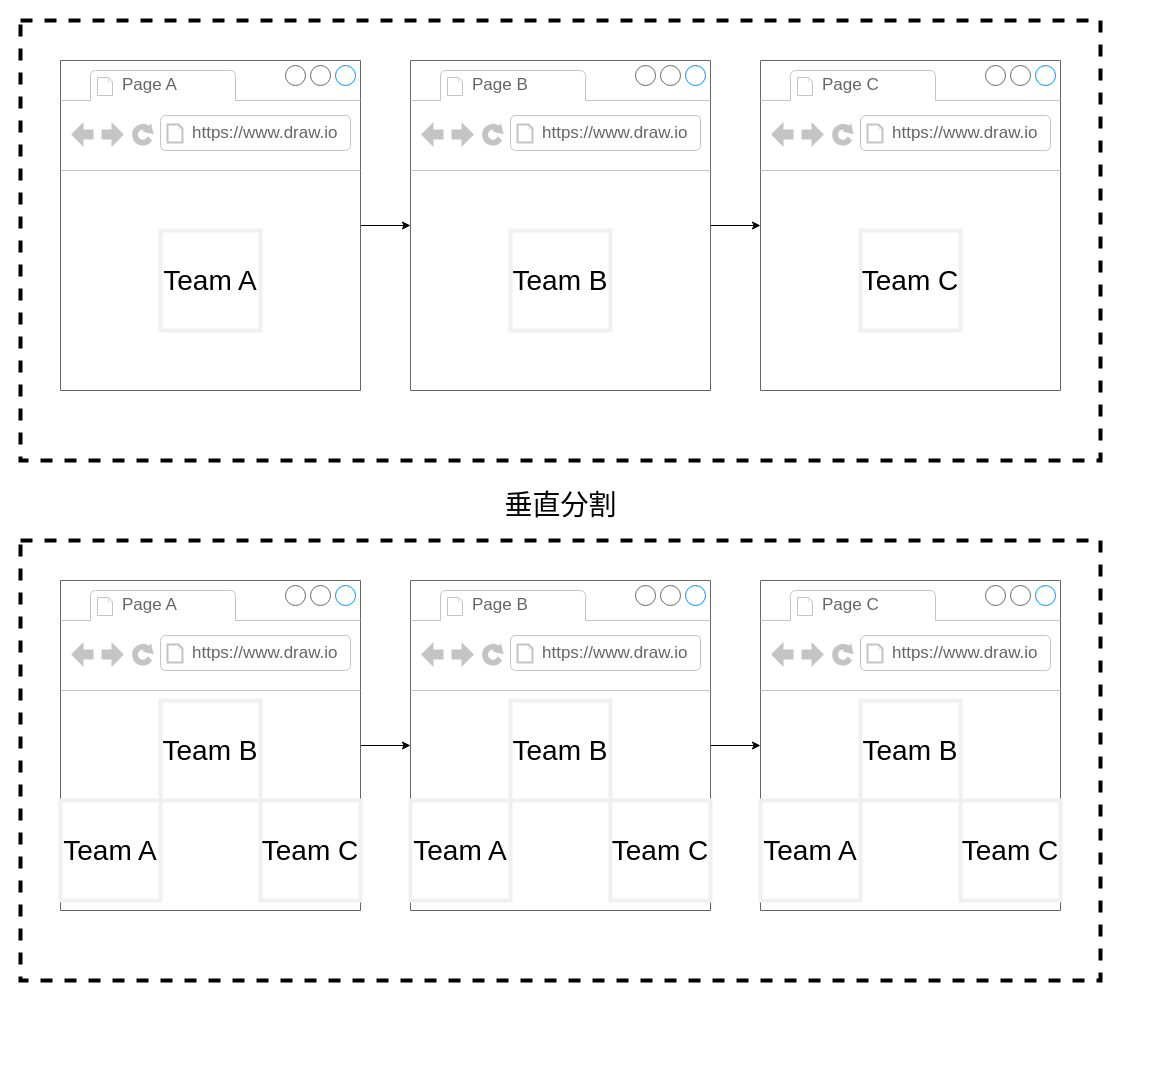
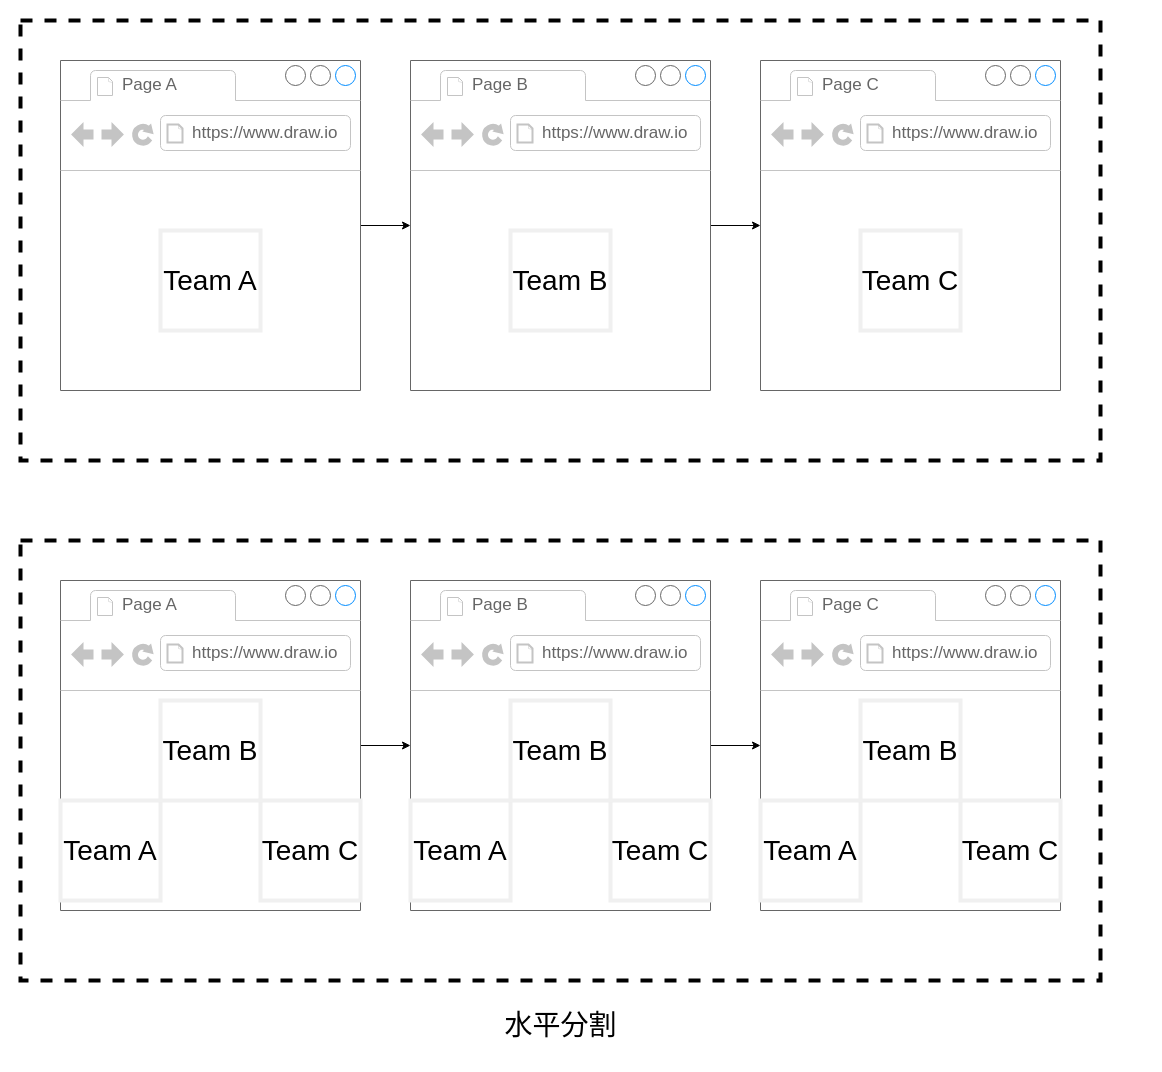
node "垂直分割": removed
node "水平分割": added
